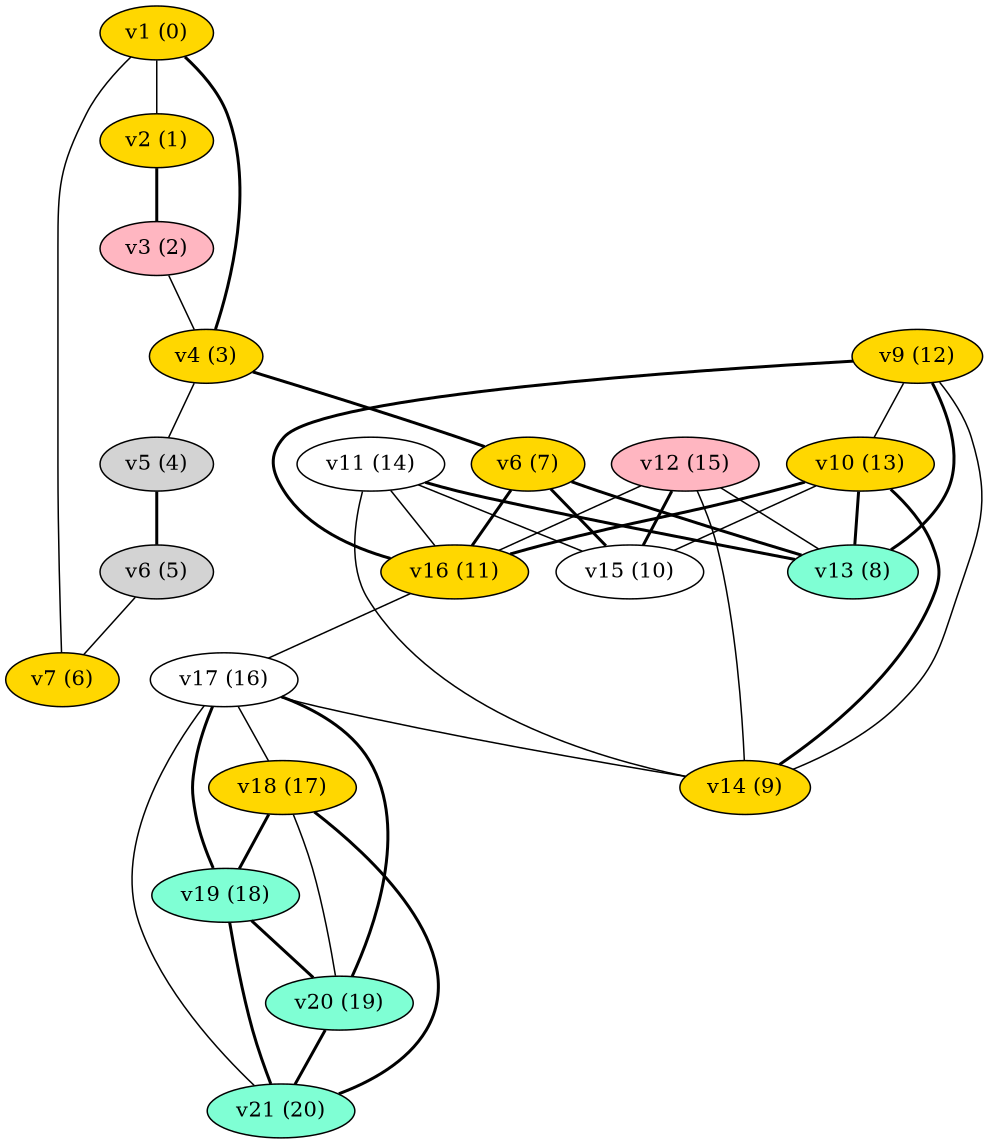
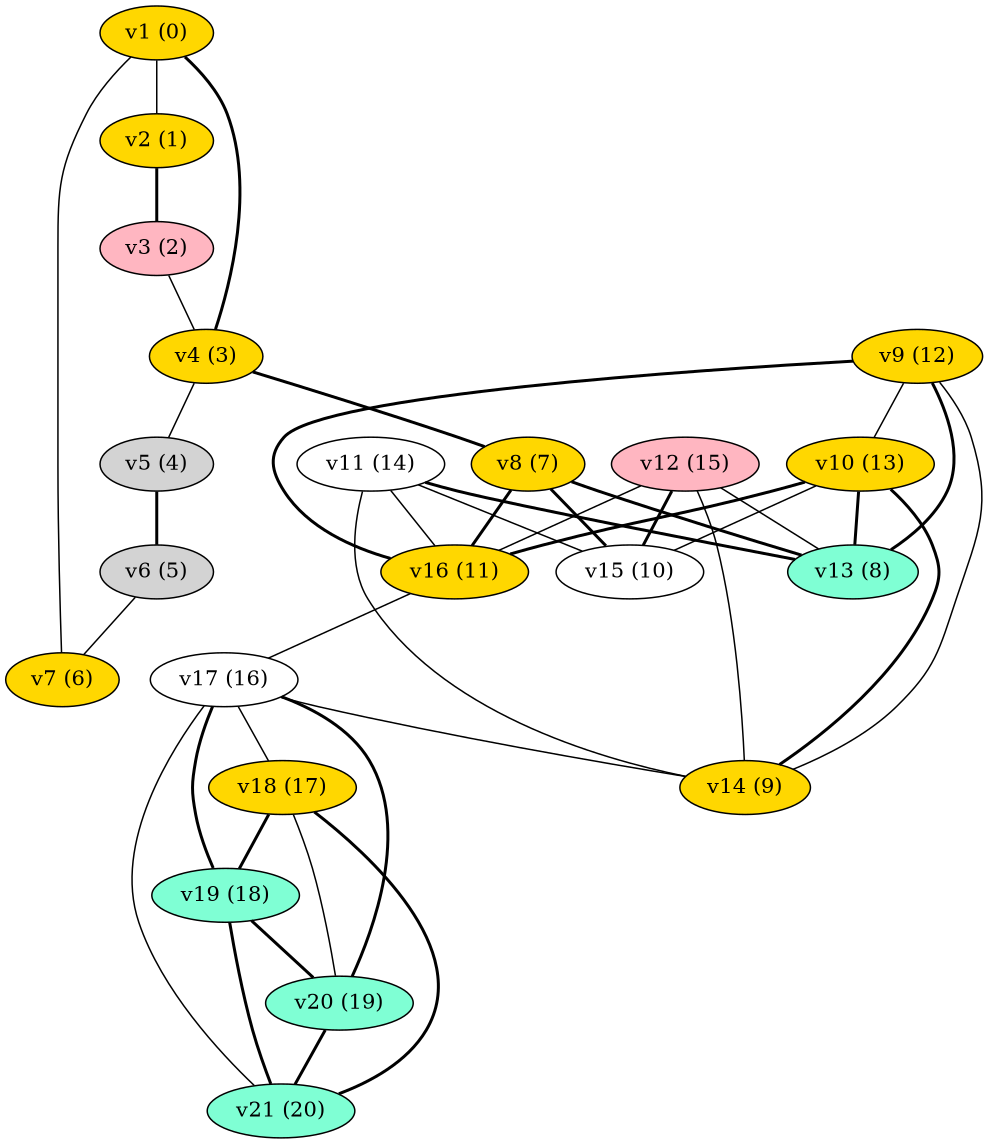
node "v6 (7)": label "v6 (7)" -> "v8 (7)"
